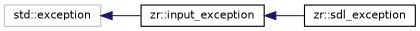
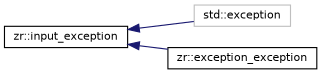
edge "zr::input_exception" -> "std::exception": reversed
node "zr::sdl_exception": label "zr::sdl_exception" -> "zr::exception_exception"
